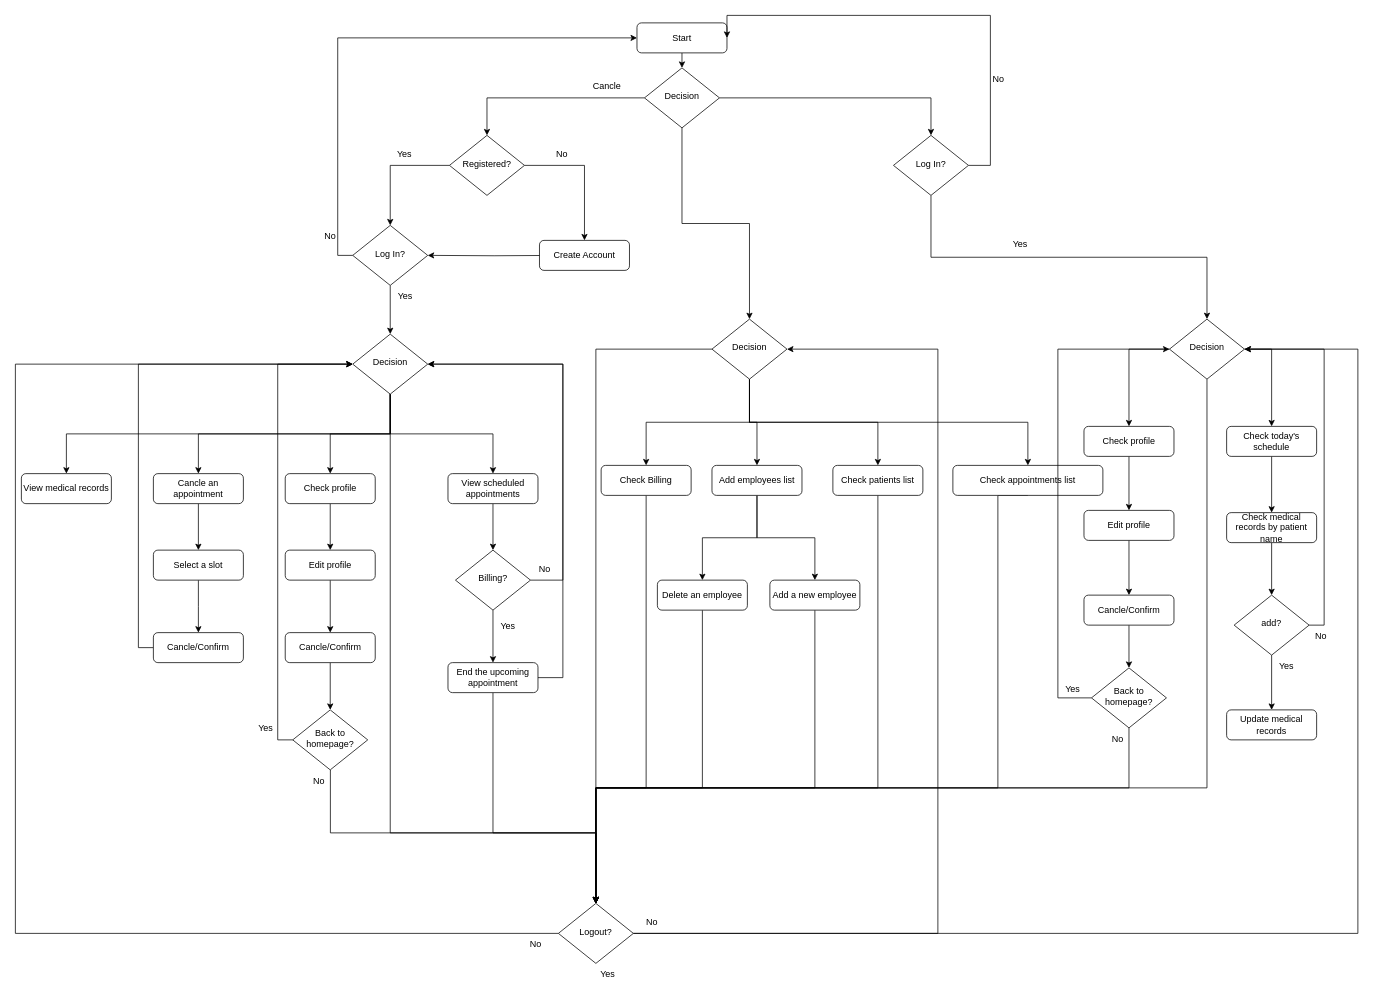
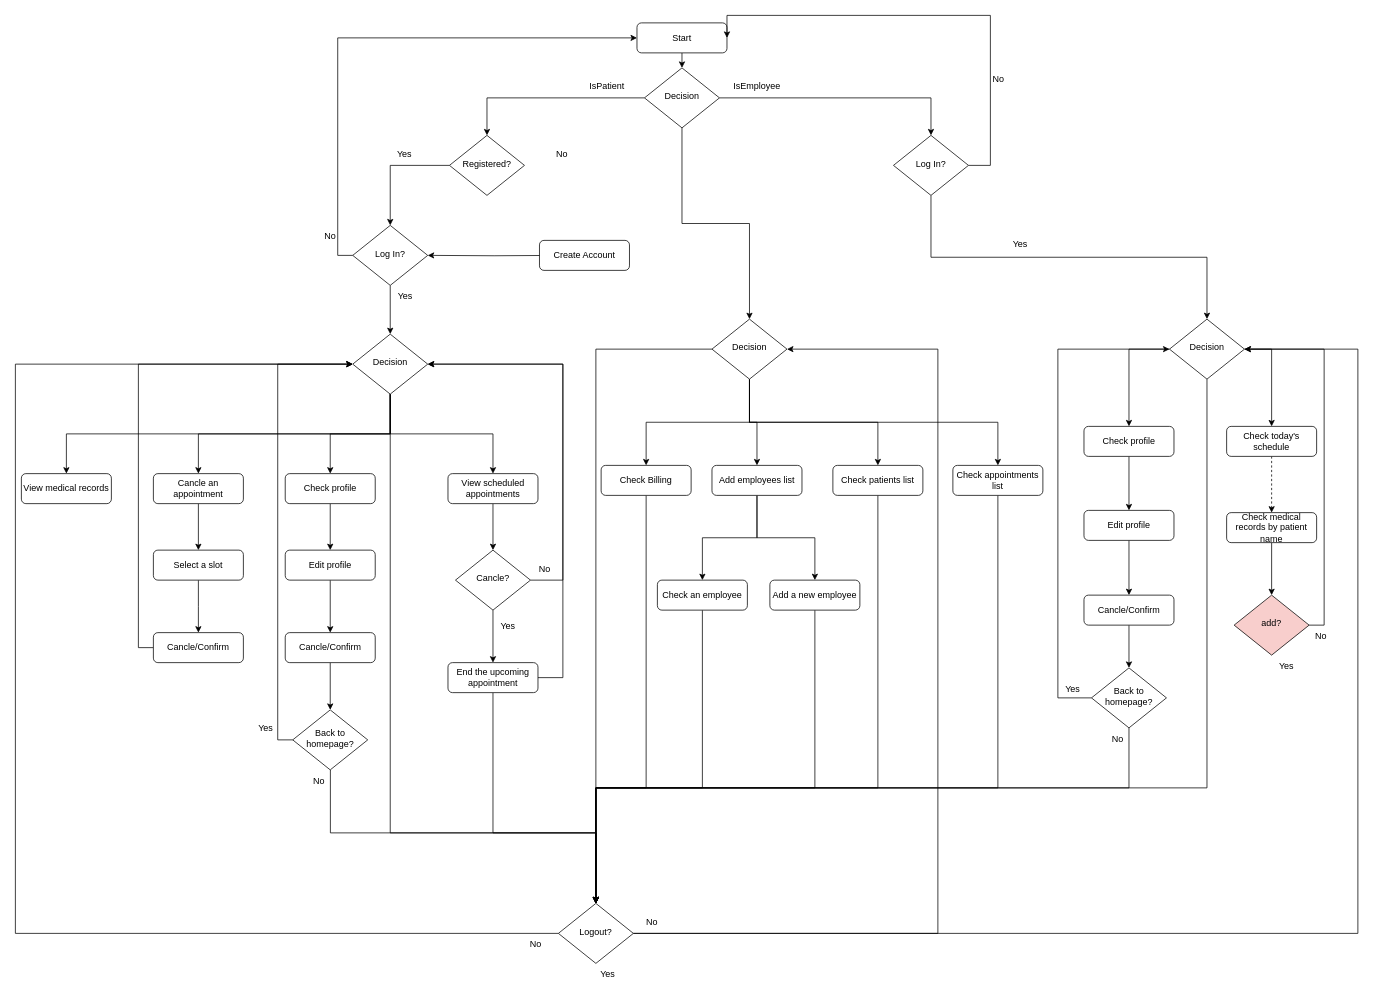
node "Cancle": label "Cancle" -> "IsPatient"
node "IsEmployee": added
edge "Registered?" -> "Create Account": removed
node "Check appointments list": size 150x30 -> 90x30
edge "Check today's schedule" -> "Check medical records by patient name": style solid -> dashed
node "Billing?": label "Billing?" -> "Cancle?"
node "Delete an employee": label "Delete an employee" -> "Check an employee"
node "add?": fillcolor #ffffff -> #f8cecc
edge "add?" -> "Update medical records": removed
node "Update medical records": removed
